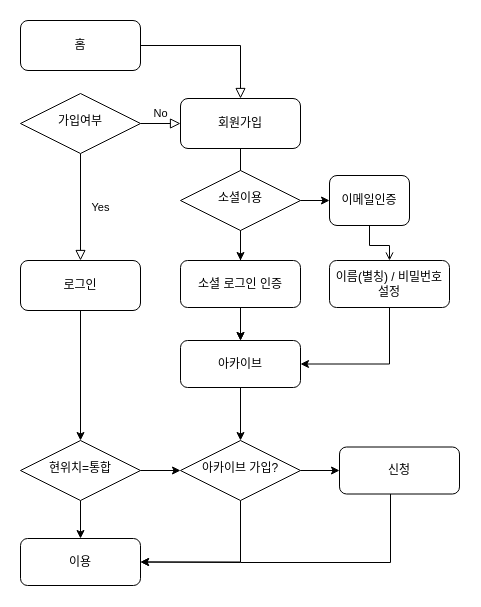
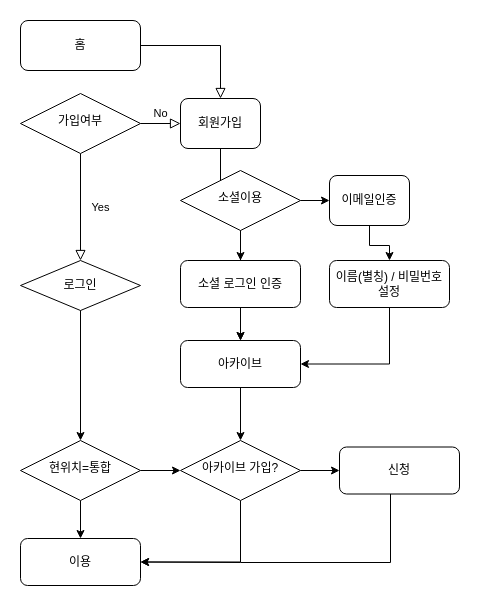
node "회원가입": size 120x50 -> 80x50
edge "이메일인증" -> "이름(별칭) / 비밀번호 설정": arrowhead open -> classic
node "로그인": shape rounded rectangle -> diamond
